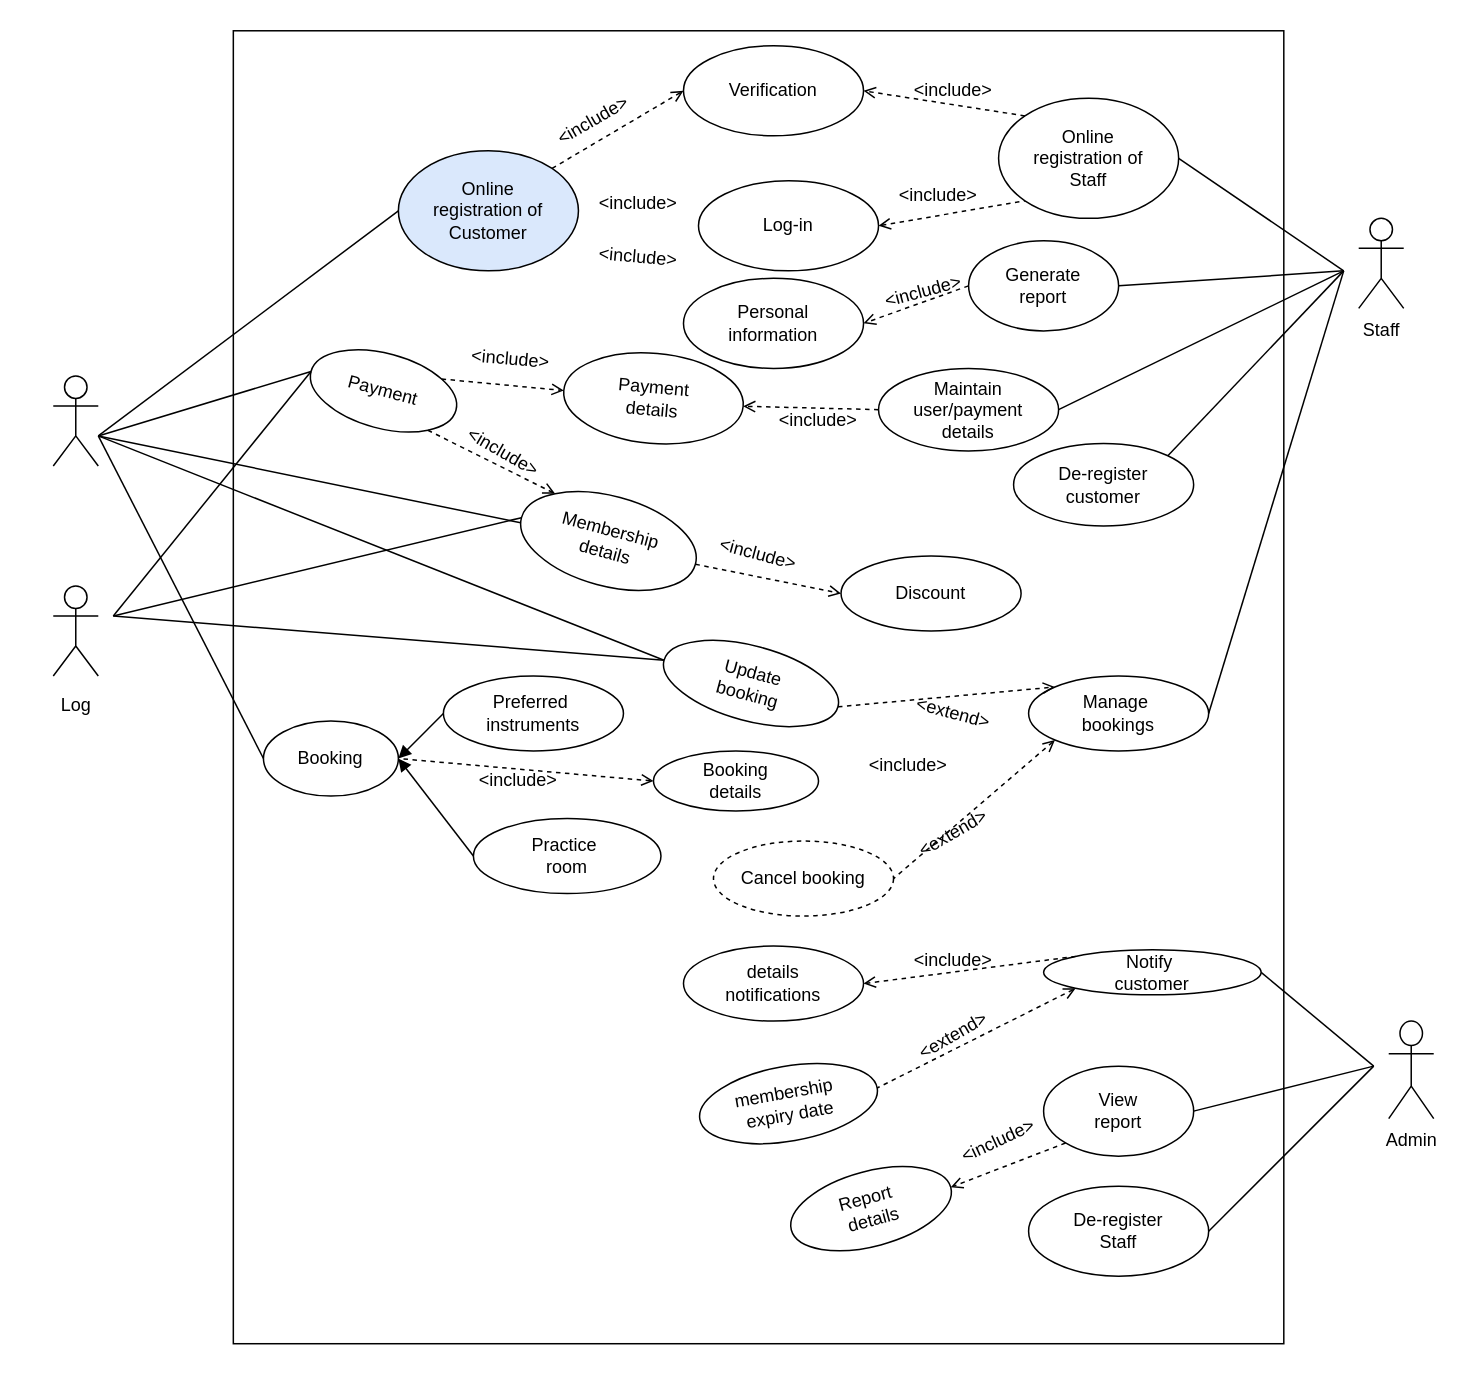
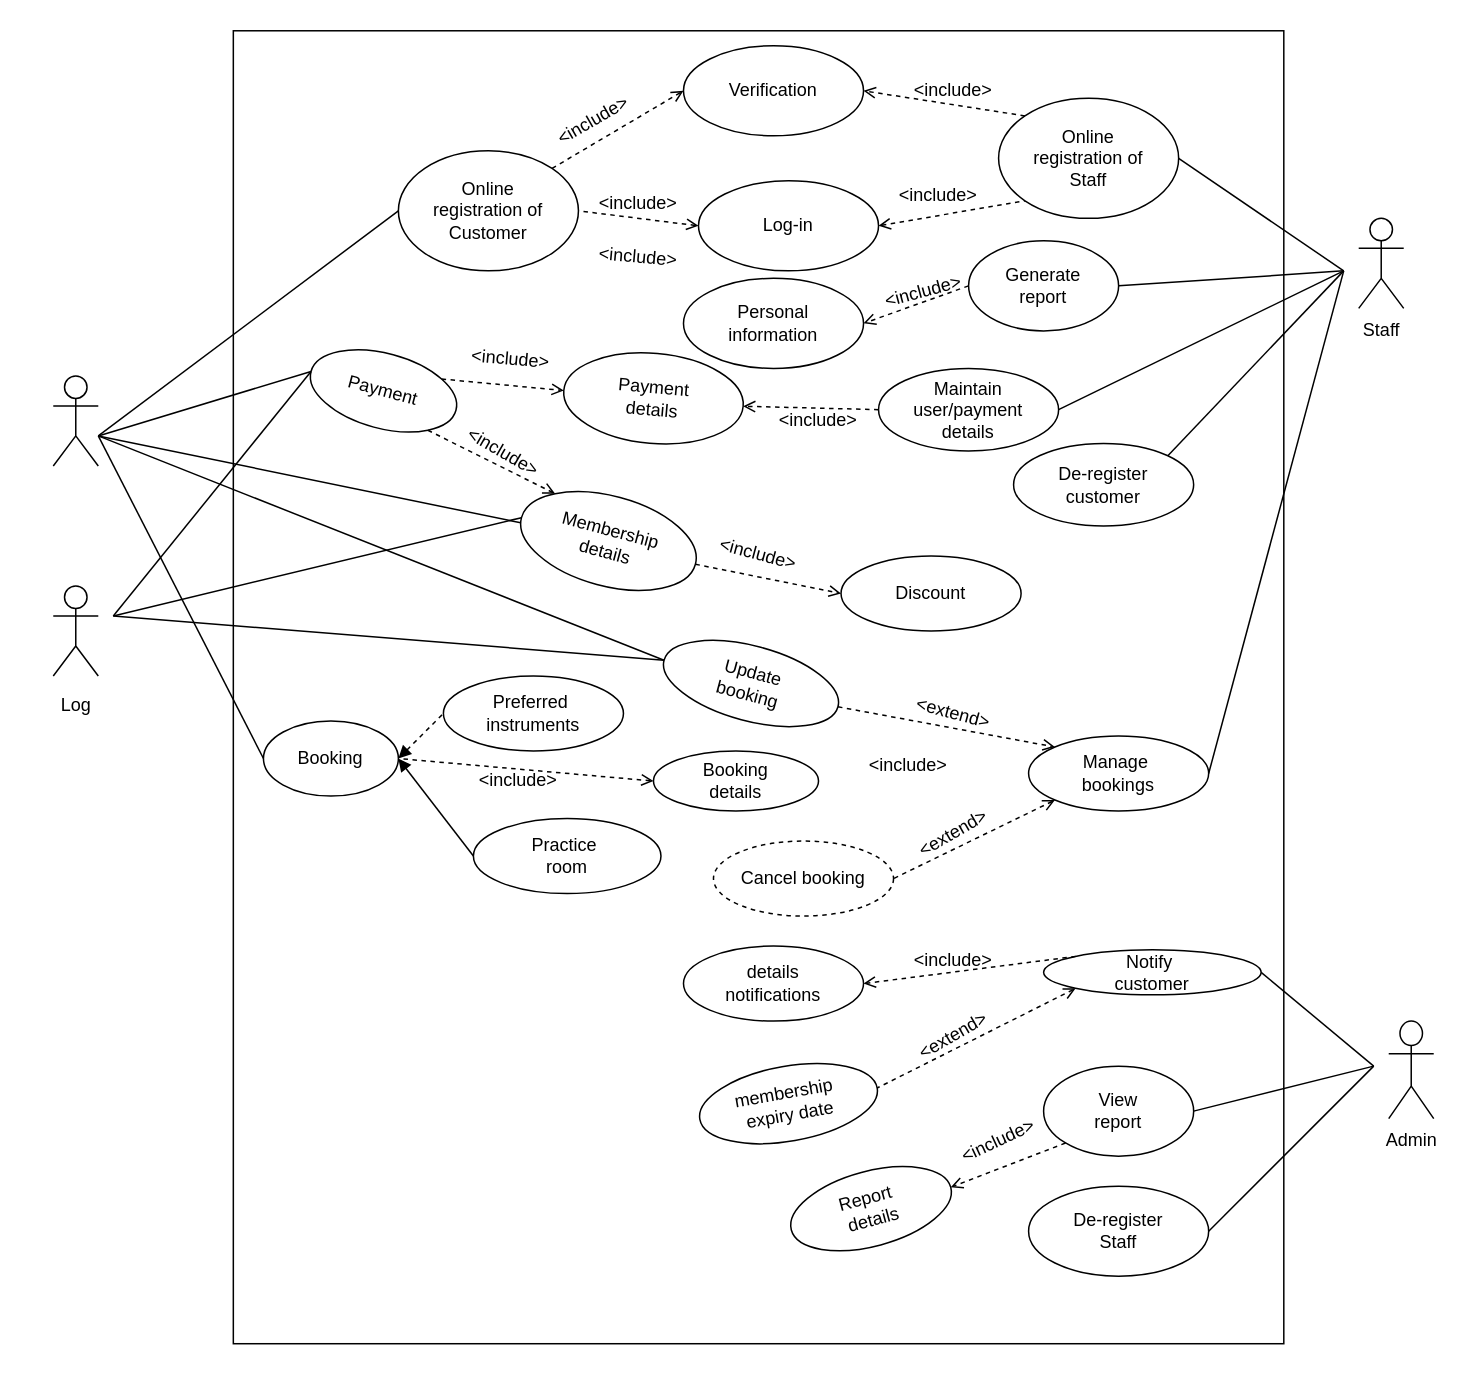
node "Online registration of Customer": fillcolor #dae8fc -> #ffffff
edge "Online registration of Customer" -> "Log-in": added
node "Manage bookings": moved (1118, 713) -> (1118, 773)
edge "Preferred instruments" -> "Booking": style solid -> dashed
